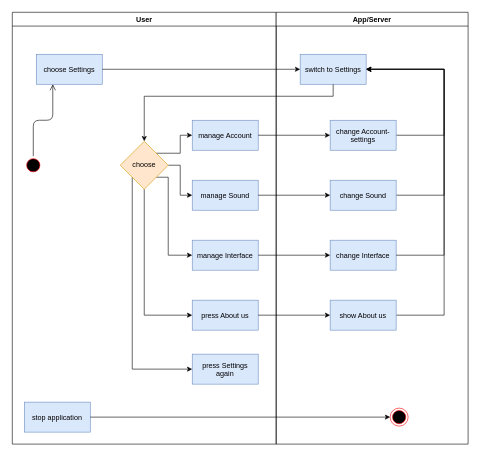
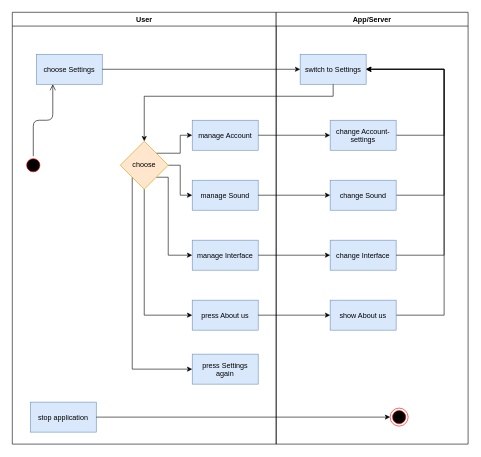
node "stop application": moved (57, 417) -> (63, 417)
